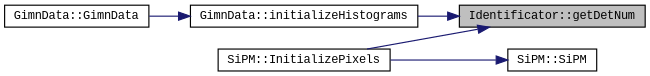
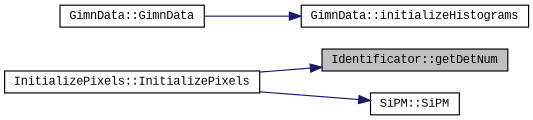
edge "GimnData::initializeHistograms" -> "Identificator::getDetNum": removed
node "SiPM::InitializePixels": label "SiPM::InitializePixels" -> "InitializePixels::InitializePixels"
